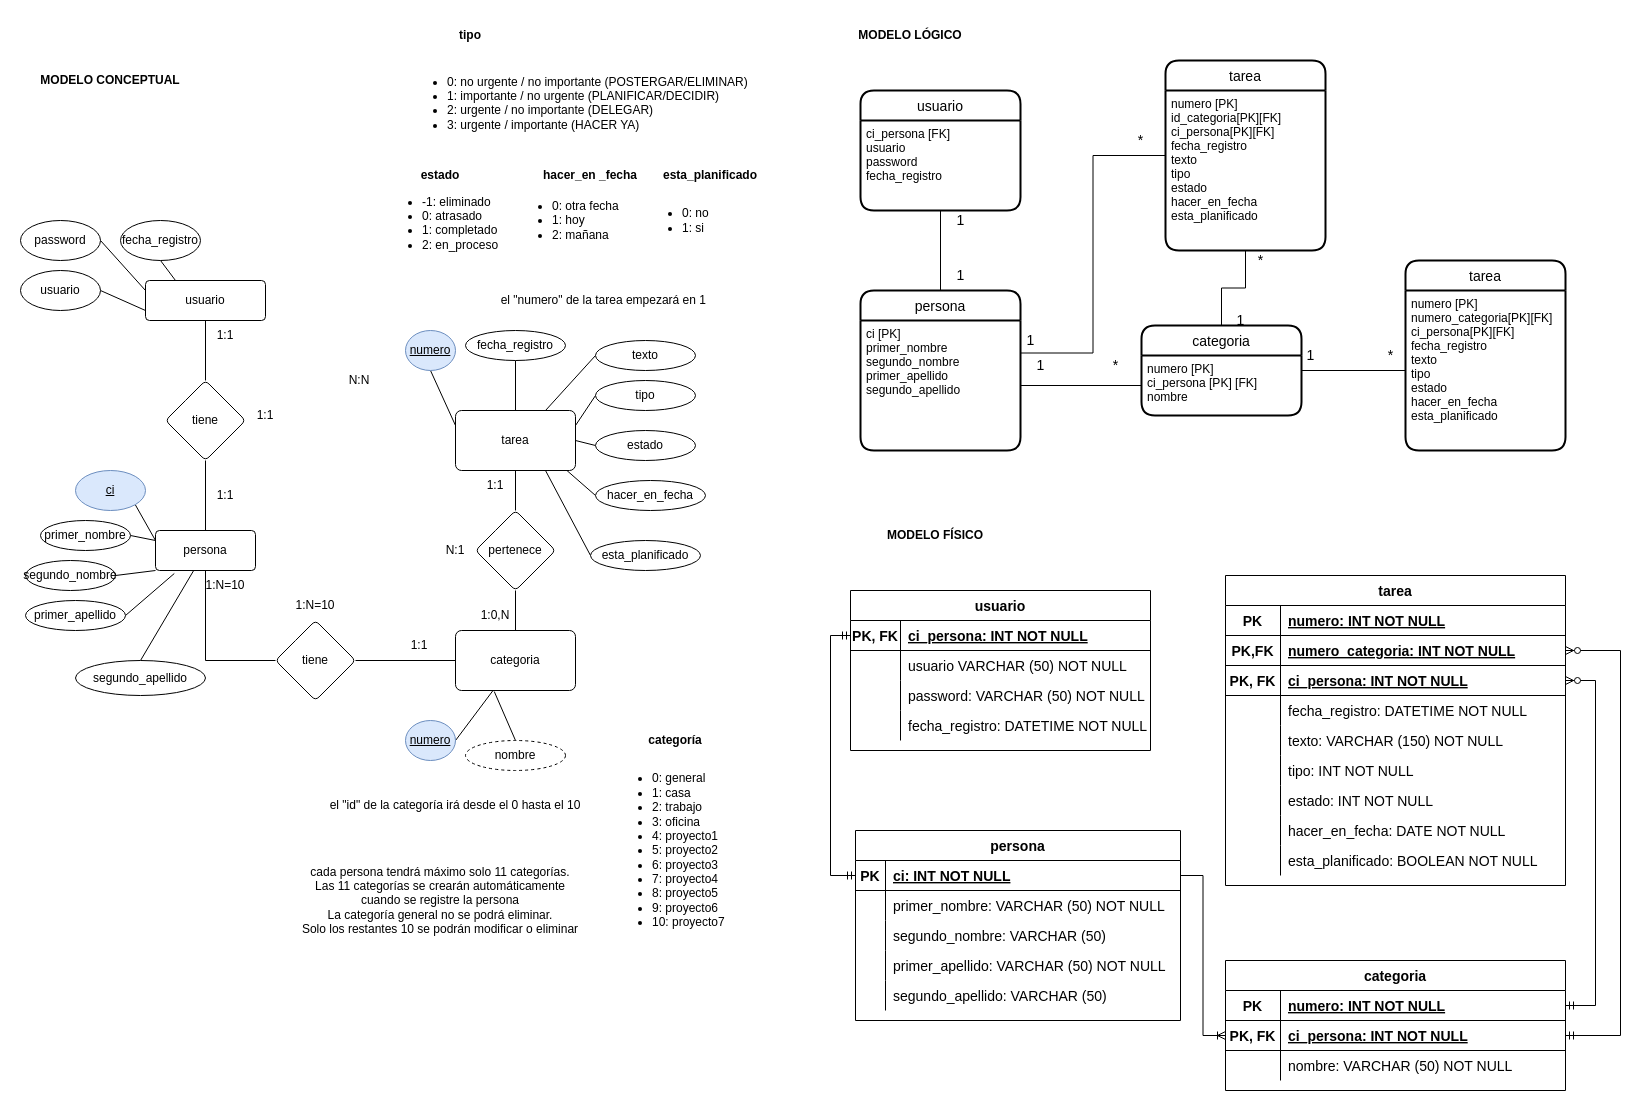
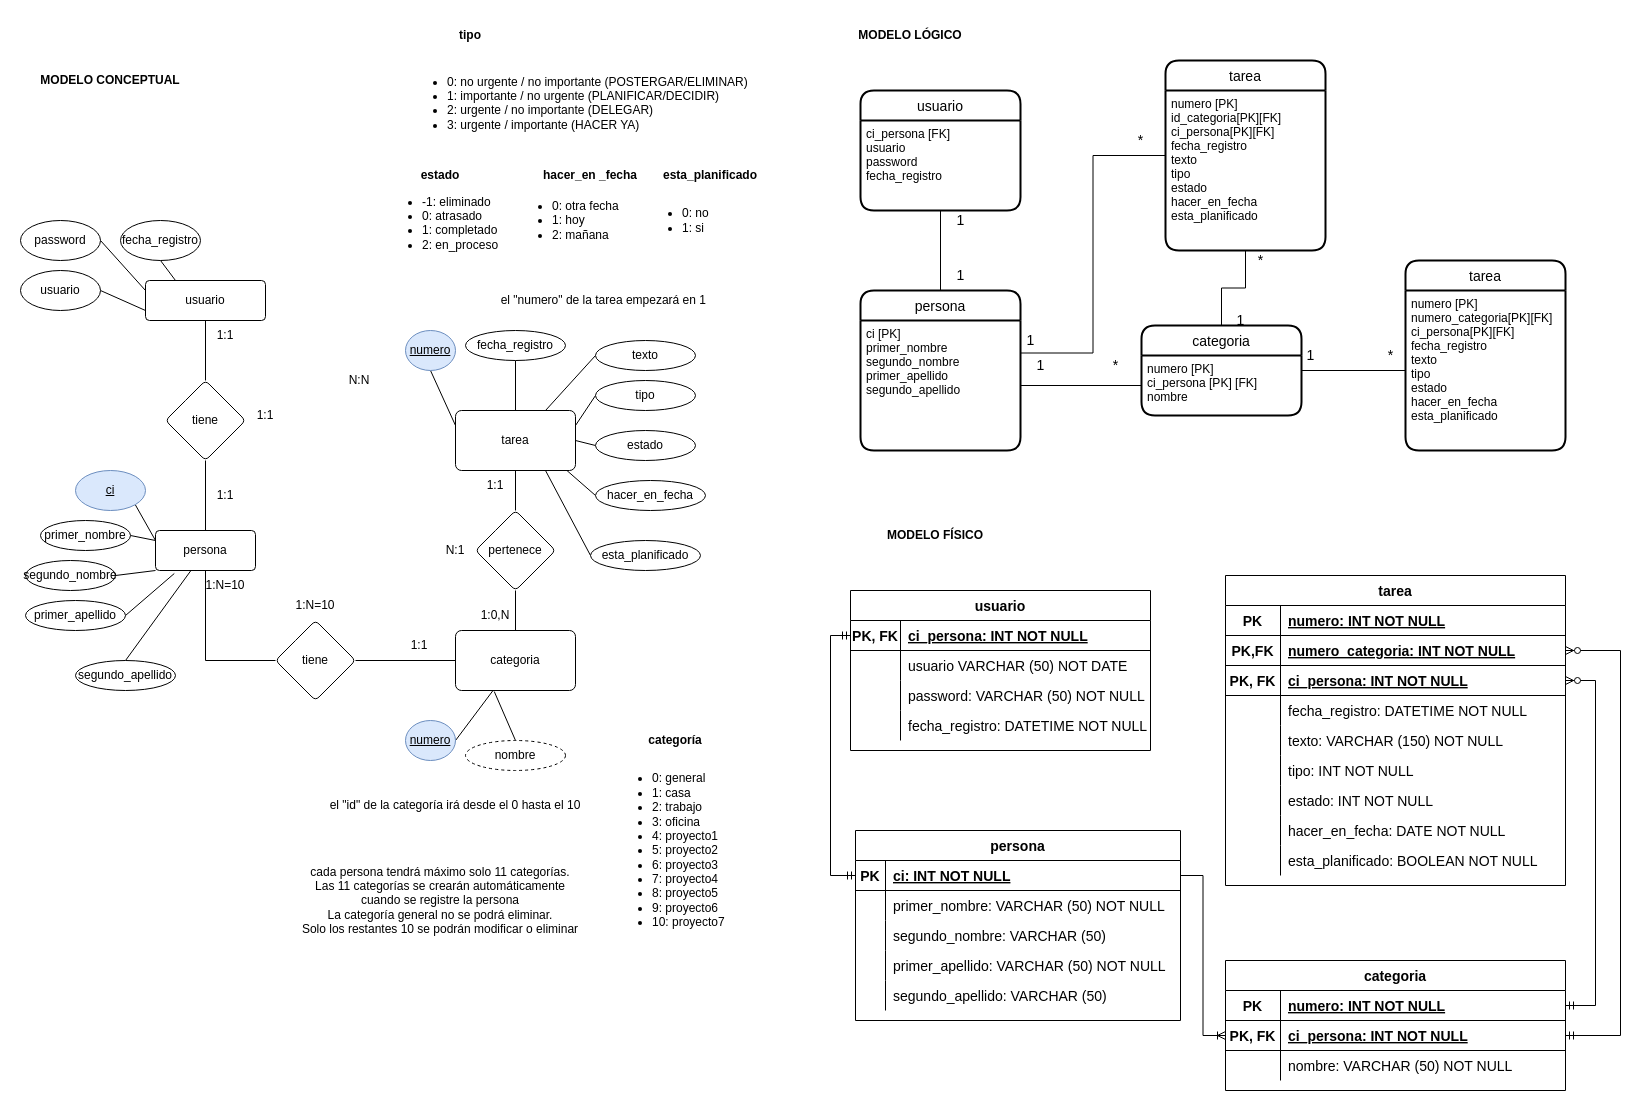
node "usuario VARCHAR (50) NOT NULL": label "usuario VARCHAR (50) NOT NULL" -> "usuario VARCHAR (50) NOT DATE"
node "segundo_apellido": size 130x35 -> 100x30
